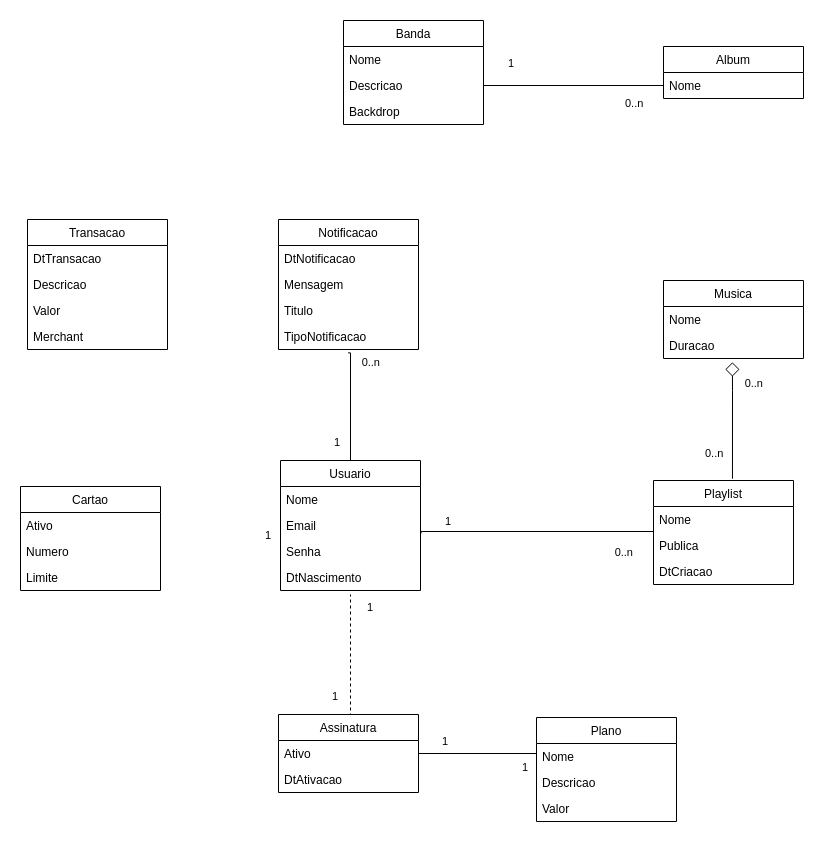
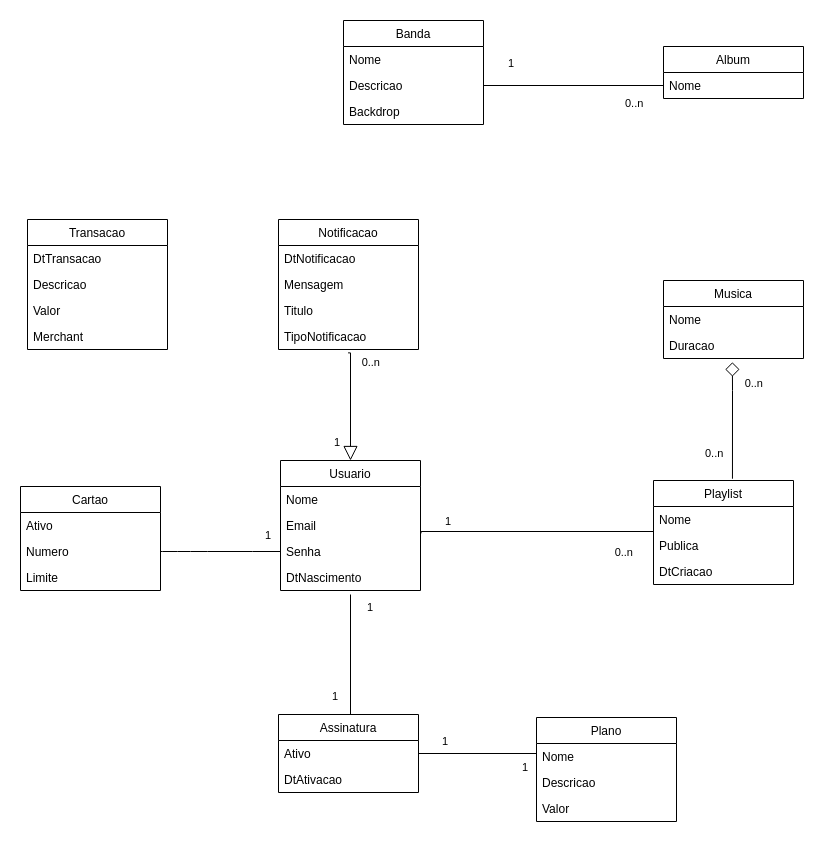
edge "TipoNotificacao" -- "Usuario": arrowhead none -> block
edge "Numero" -- "Senha": added
edge "DtNascimento" -- "Assinatura": style dashed -> solid
